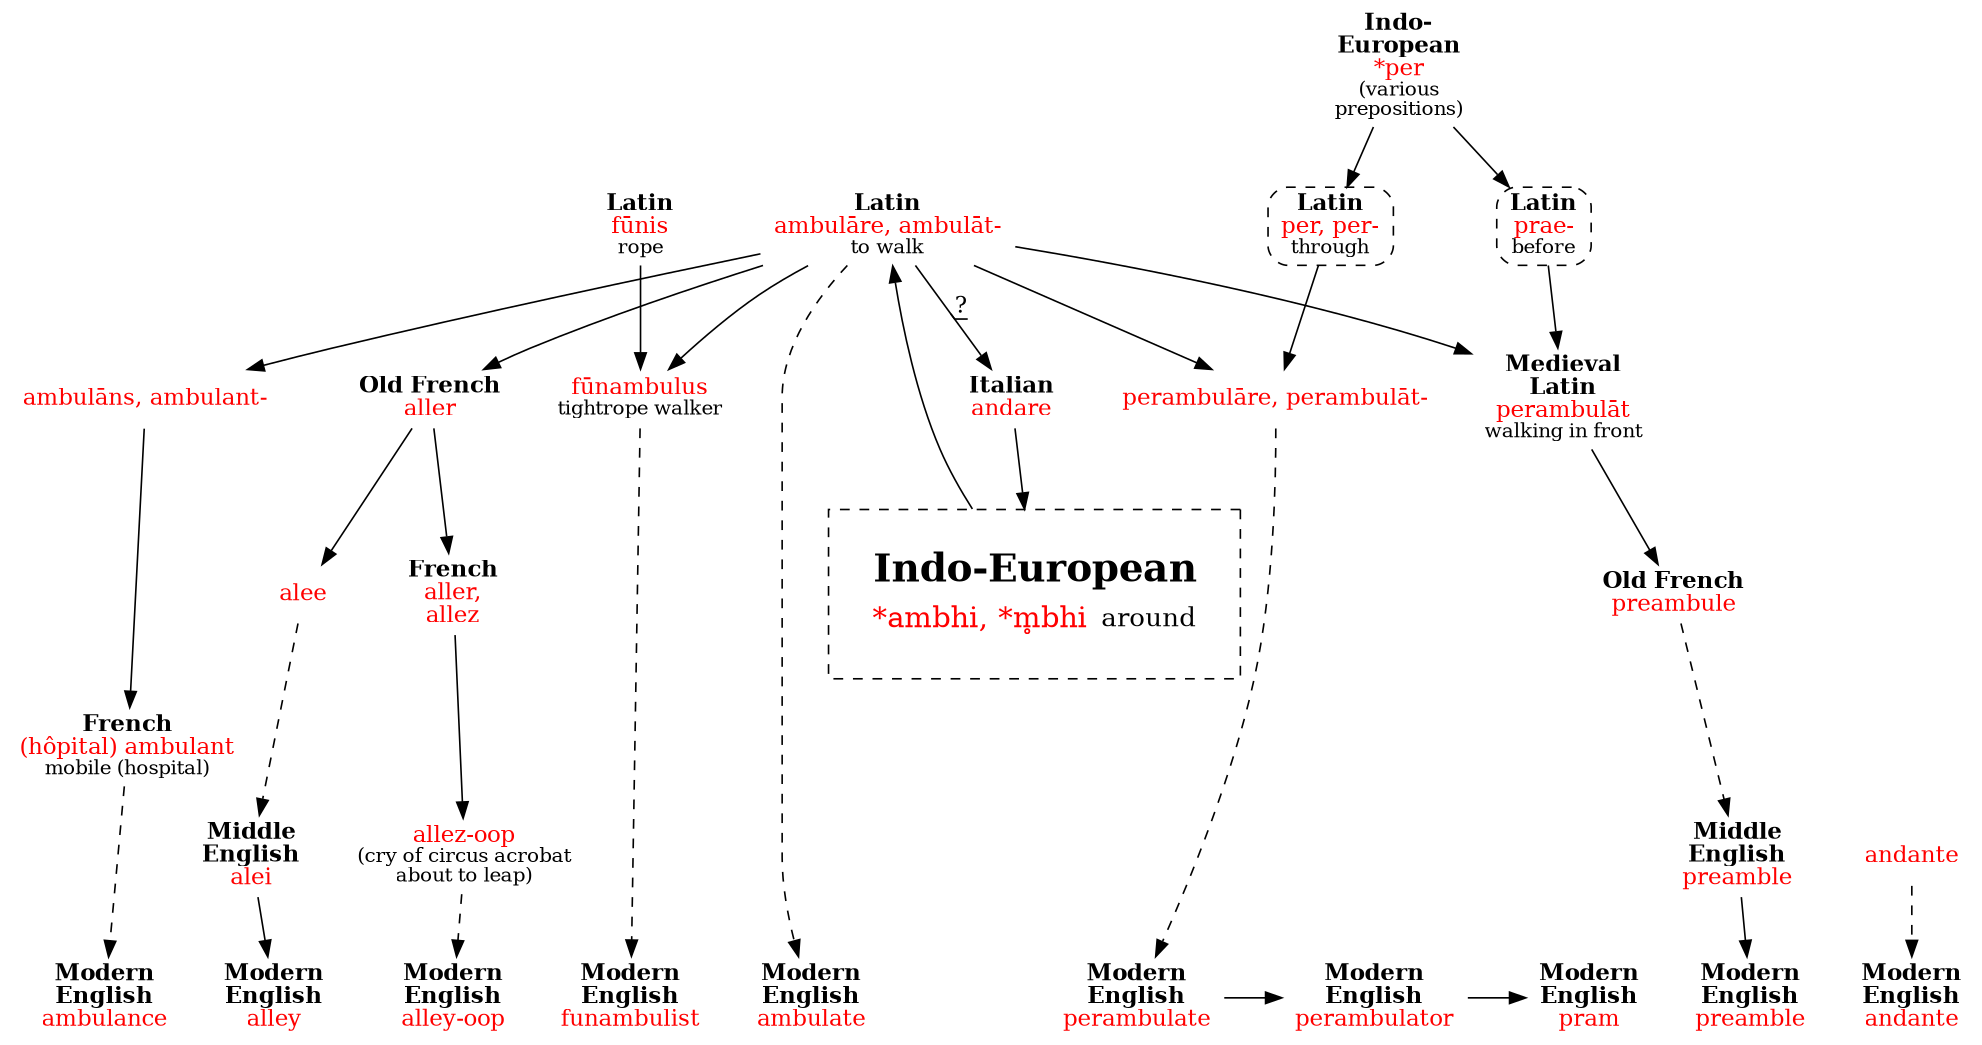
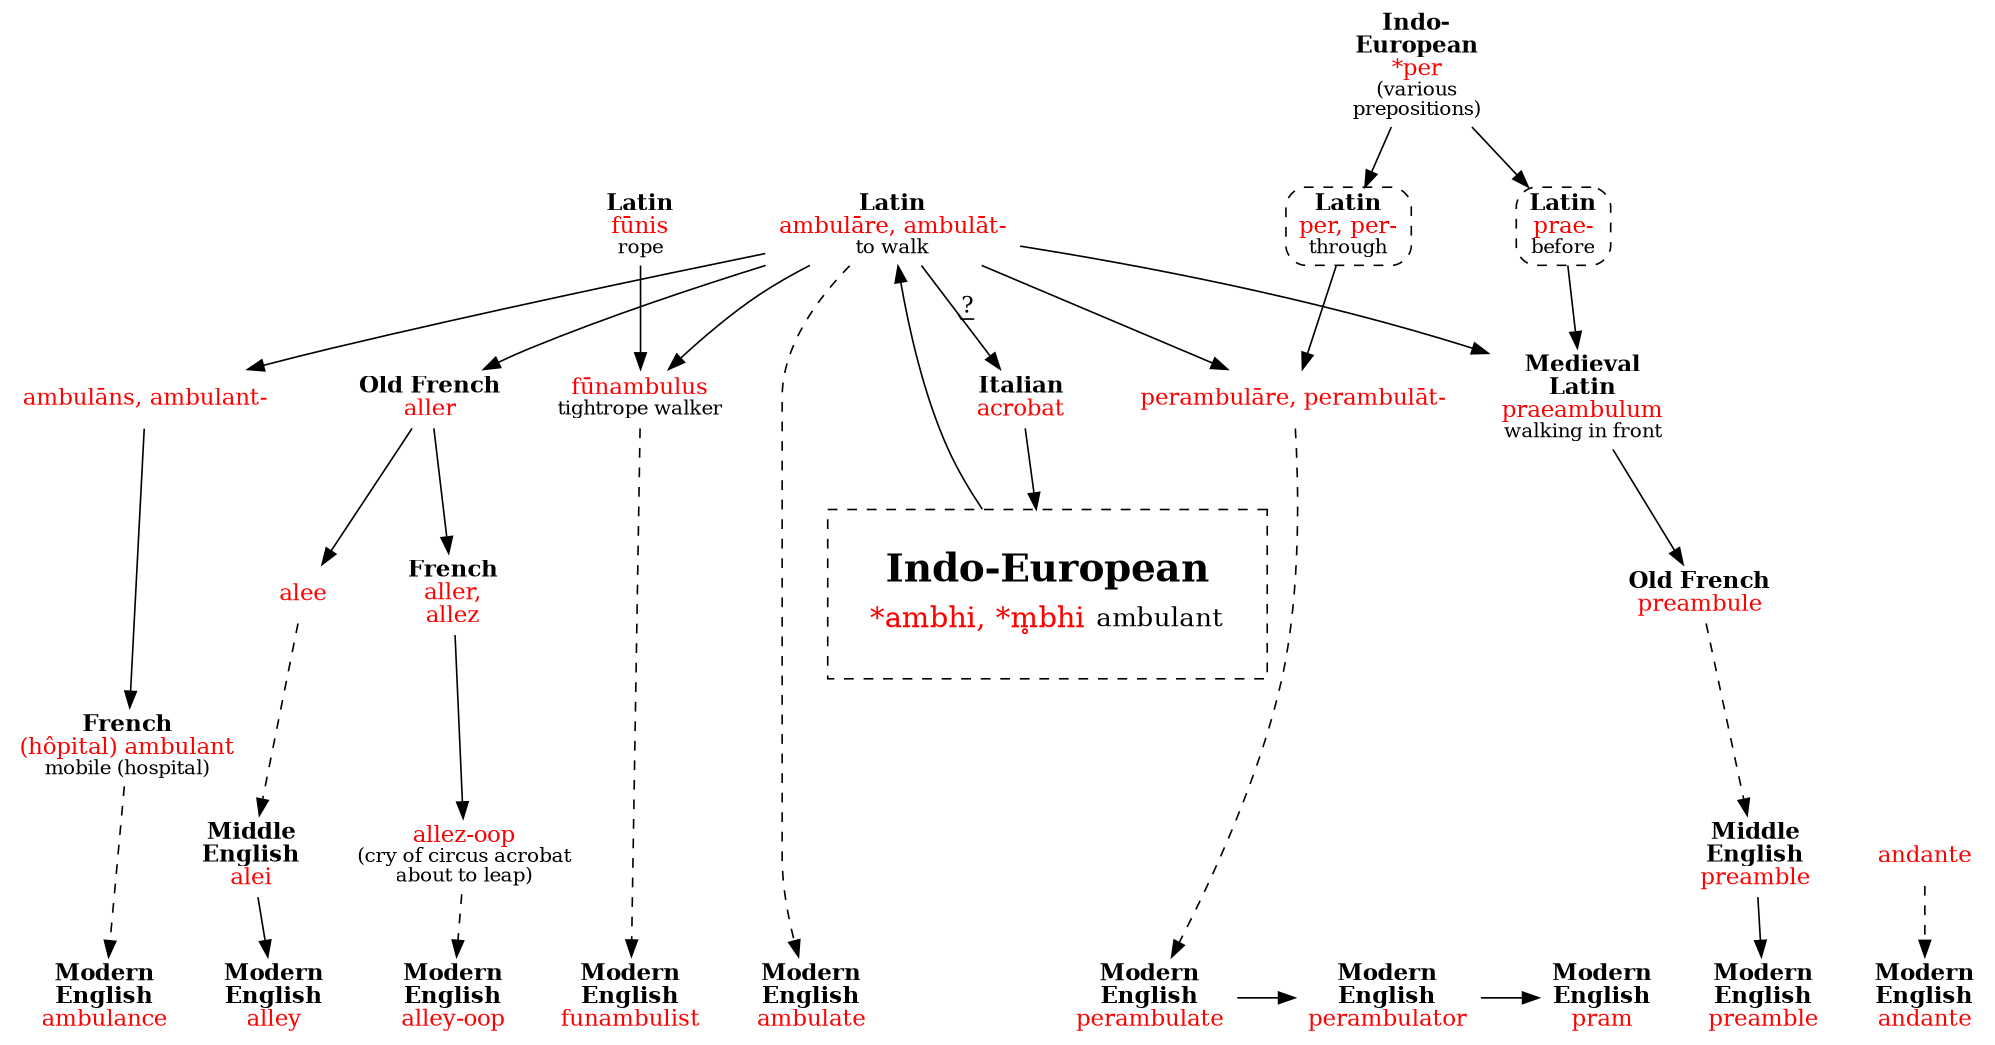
node "Italian": text "andare" -> "acrobat"
node "Medieval": text "perambulāt" -> "praeambulum"
node "Indo-European": text "around" -> "ambulant"
